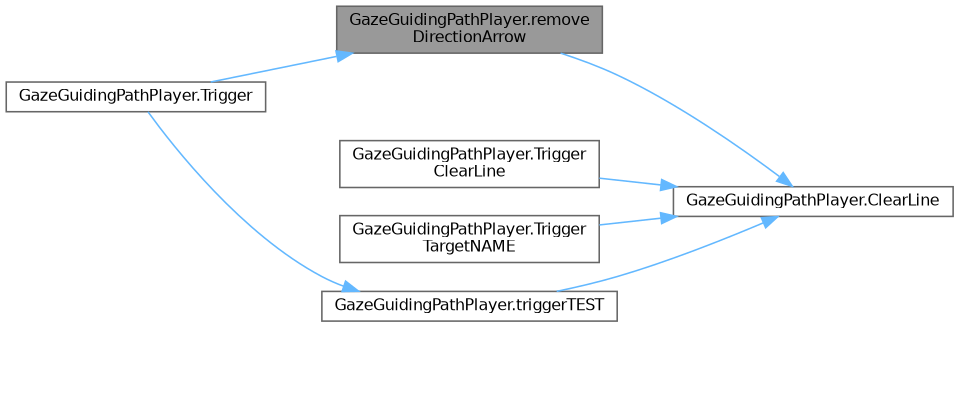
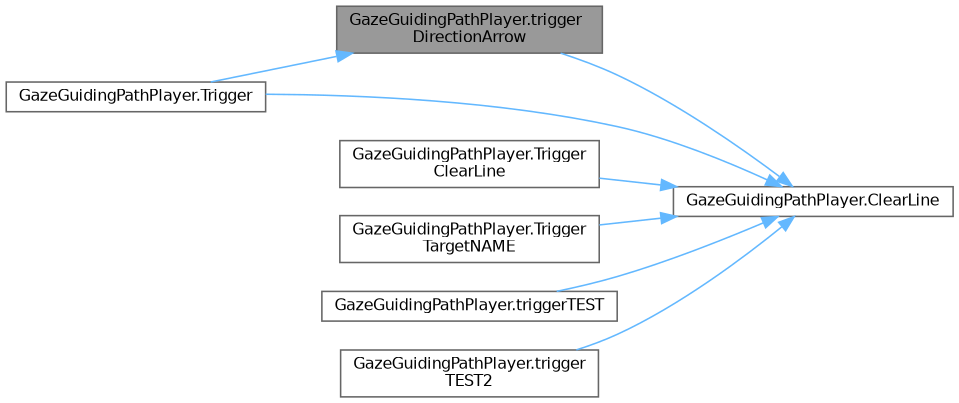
node "GazeGuidingPathPlayer.remove DirectionArrow": label "GazeGuidingPathPlayer.remove DirectionArrow" -> "GazeGuidingPathPlayer.trigger DirectionArrow"
edge "GazeGuidingPathPlayer.Trigger" -> "GazeGuidingPathPlayer.triggerTEST": now "GazeGuidingPathPlayer.Trigger" -> "GazeGuidingPathPlayer.ClearLine"
node "GazeGuidingPathPlayer.trigger TEST2": added
